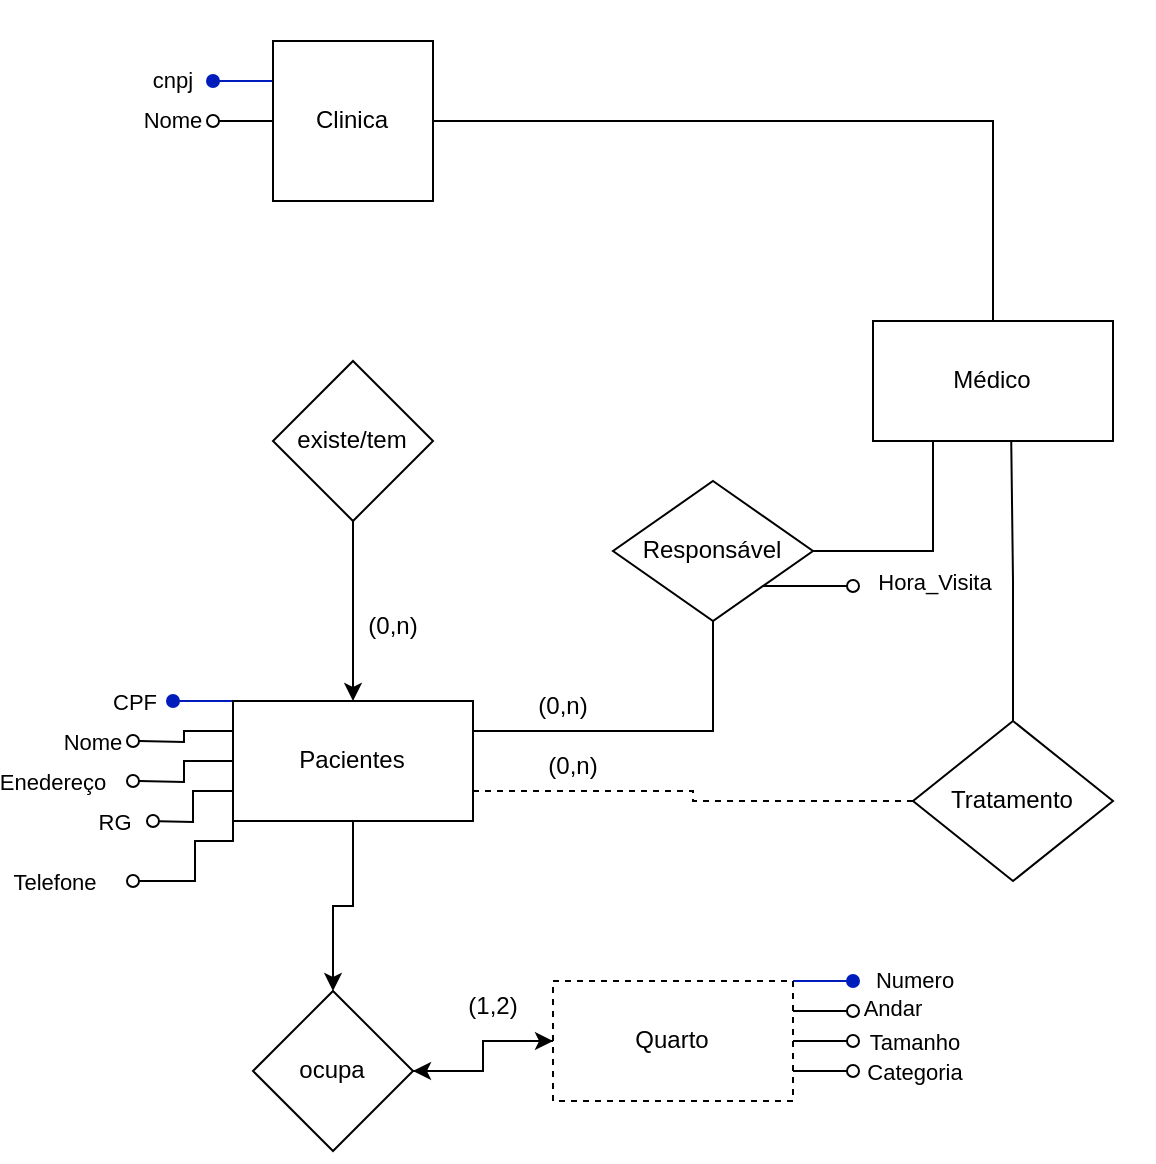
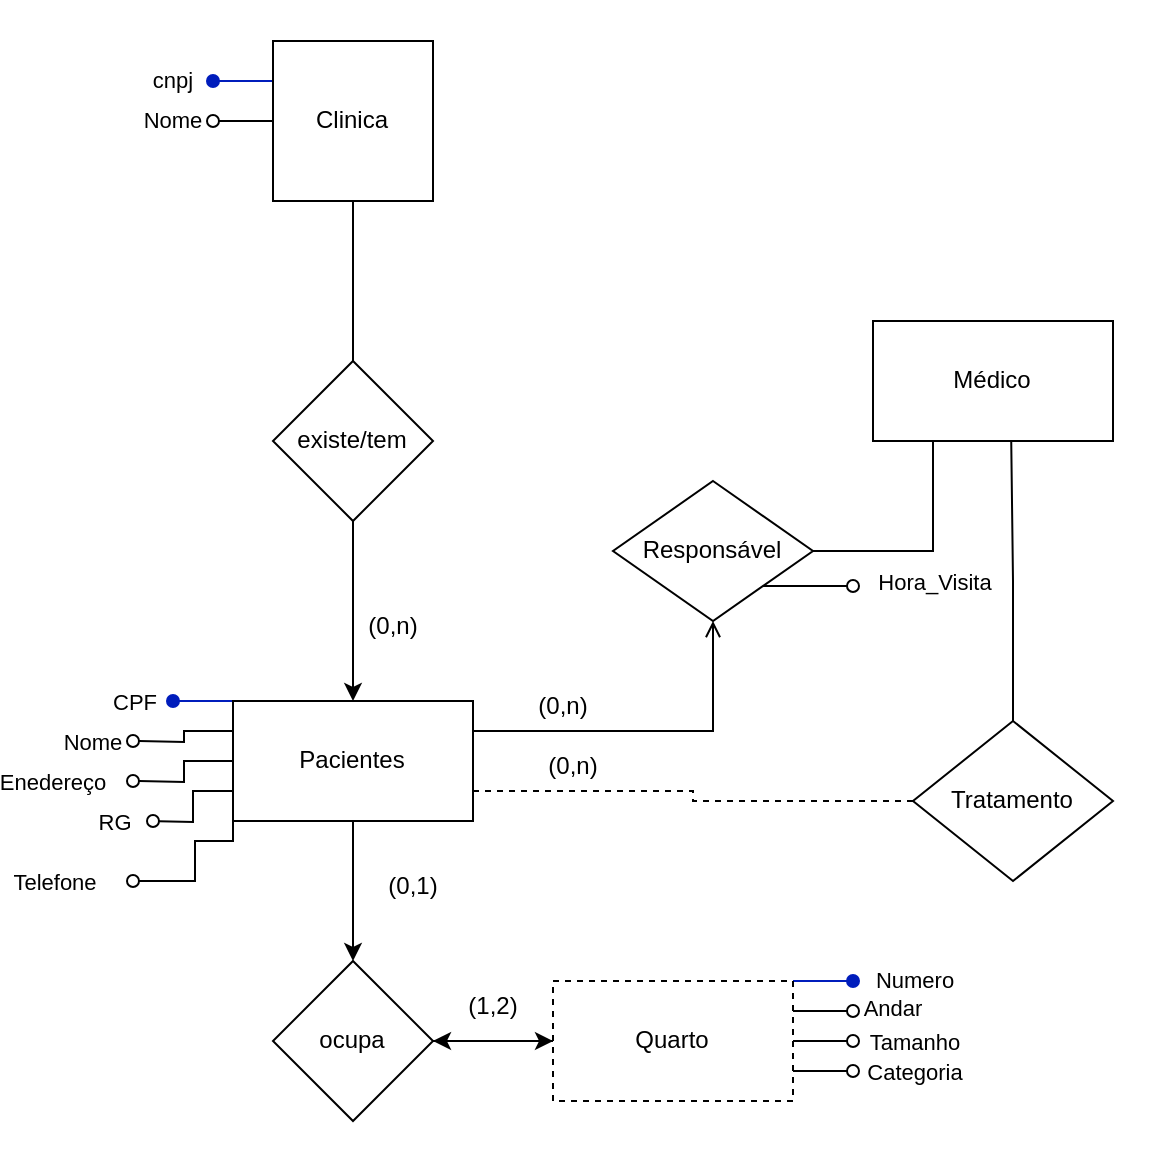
edge "Clinica" -- "Médico": now "Clinica" -- "existe/tem"
edge "Responsável" -- "Pacientes": arrowhead none -> open
node "(0,1)": added
node "ocupa": moved (333, 1071) -> (353, 1041)
